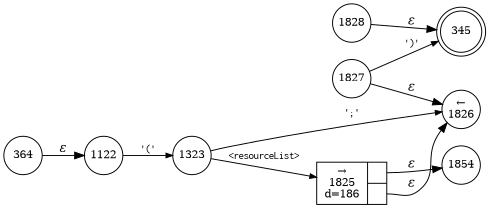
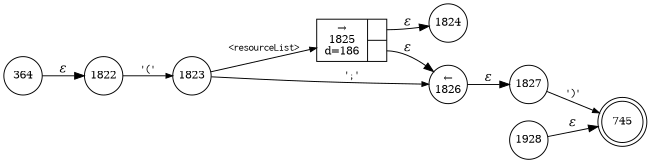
node "1828": label "1828" -> "1928"
node "345": label "345" -> "745"
edge "1827" -> "← 1826": reversed
node "1122": label "1122" -> "1822"
node "1323": label "1323" -> "1823"
node "1854": label "1854" -> "1824"
